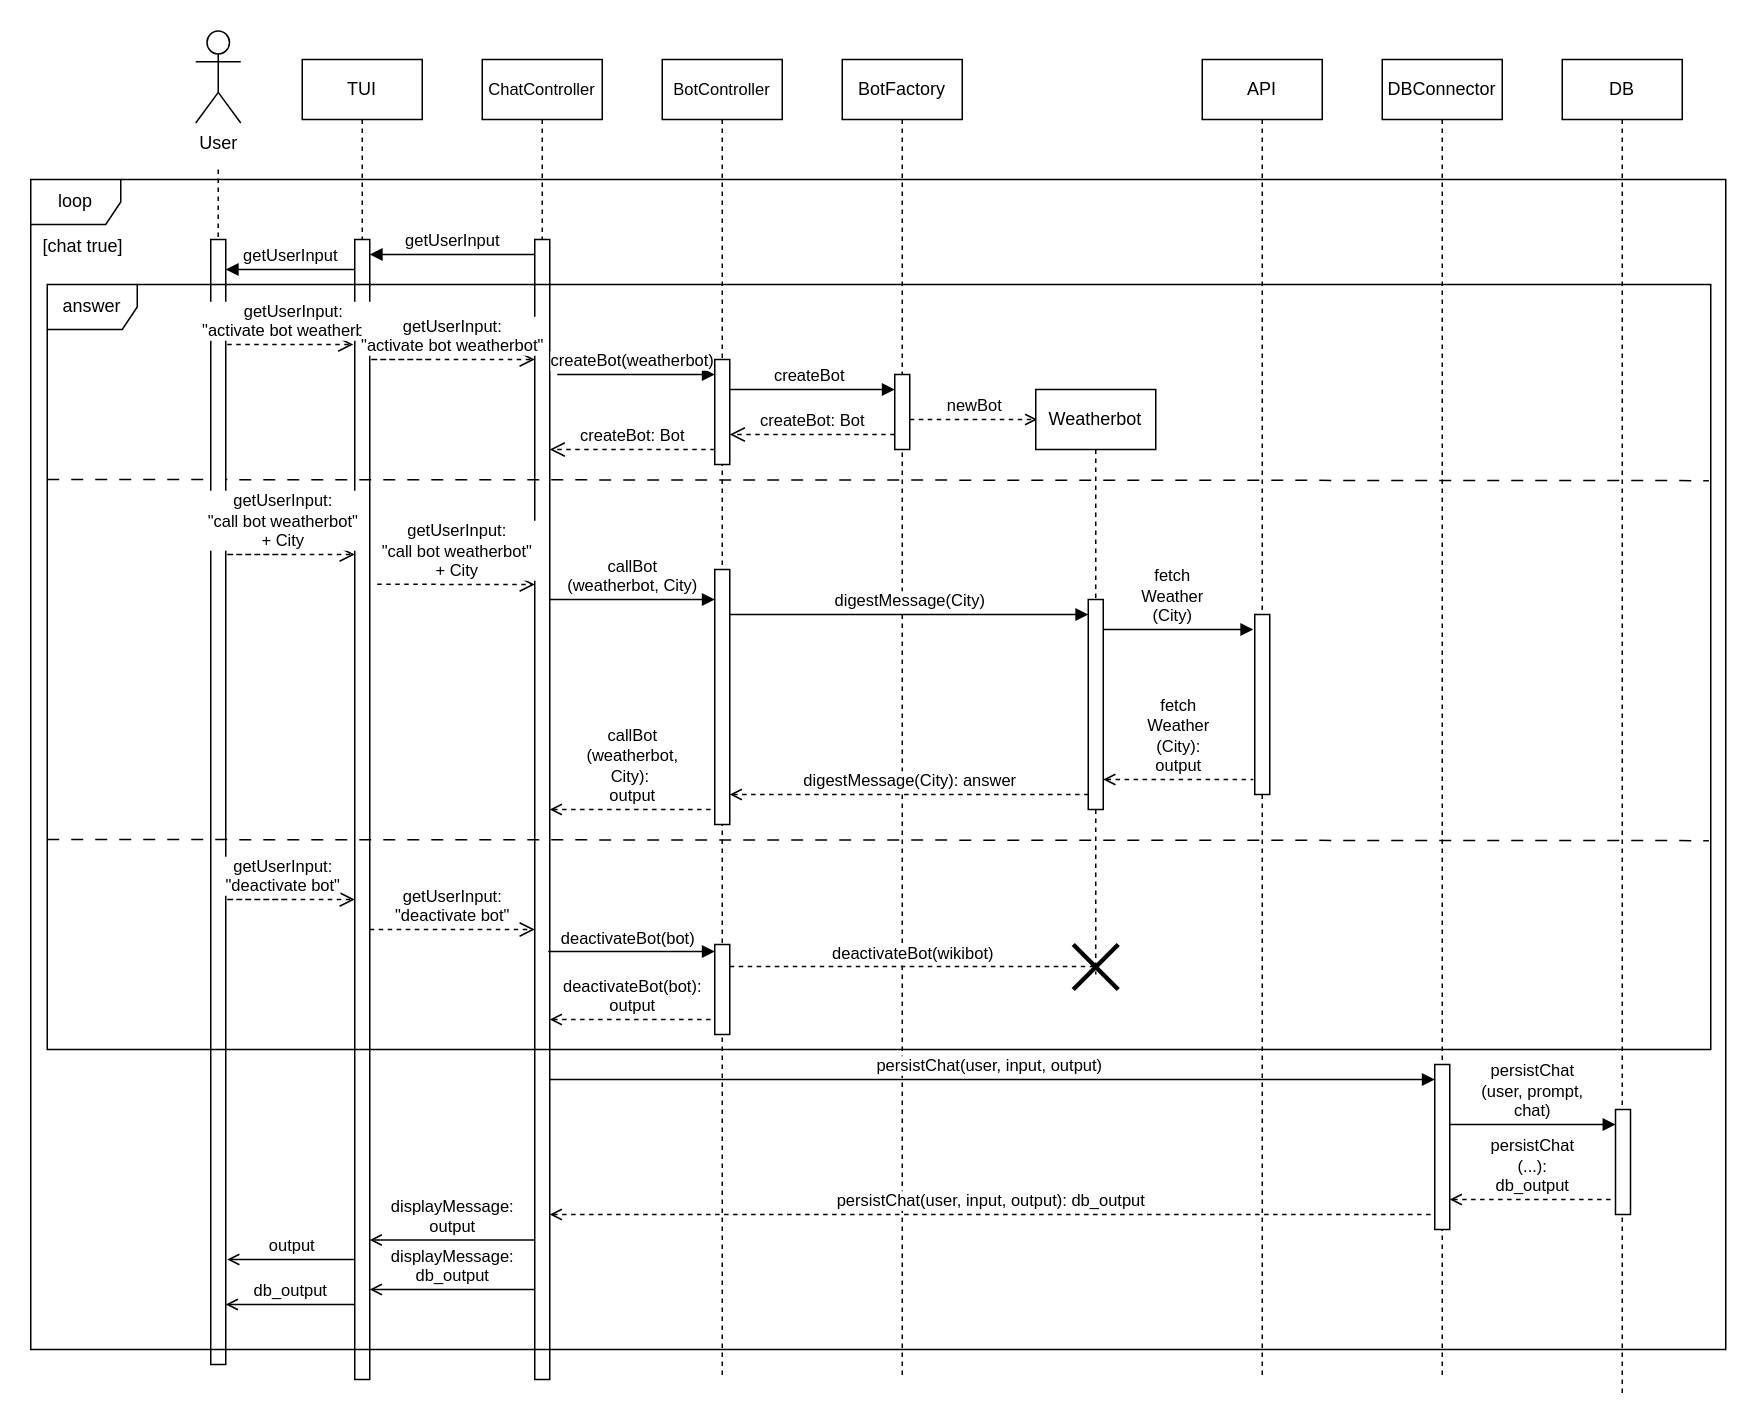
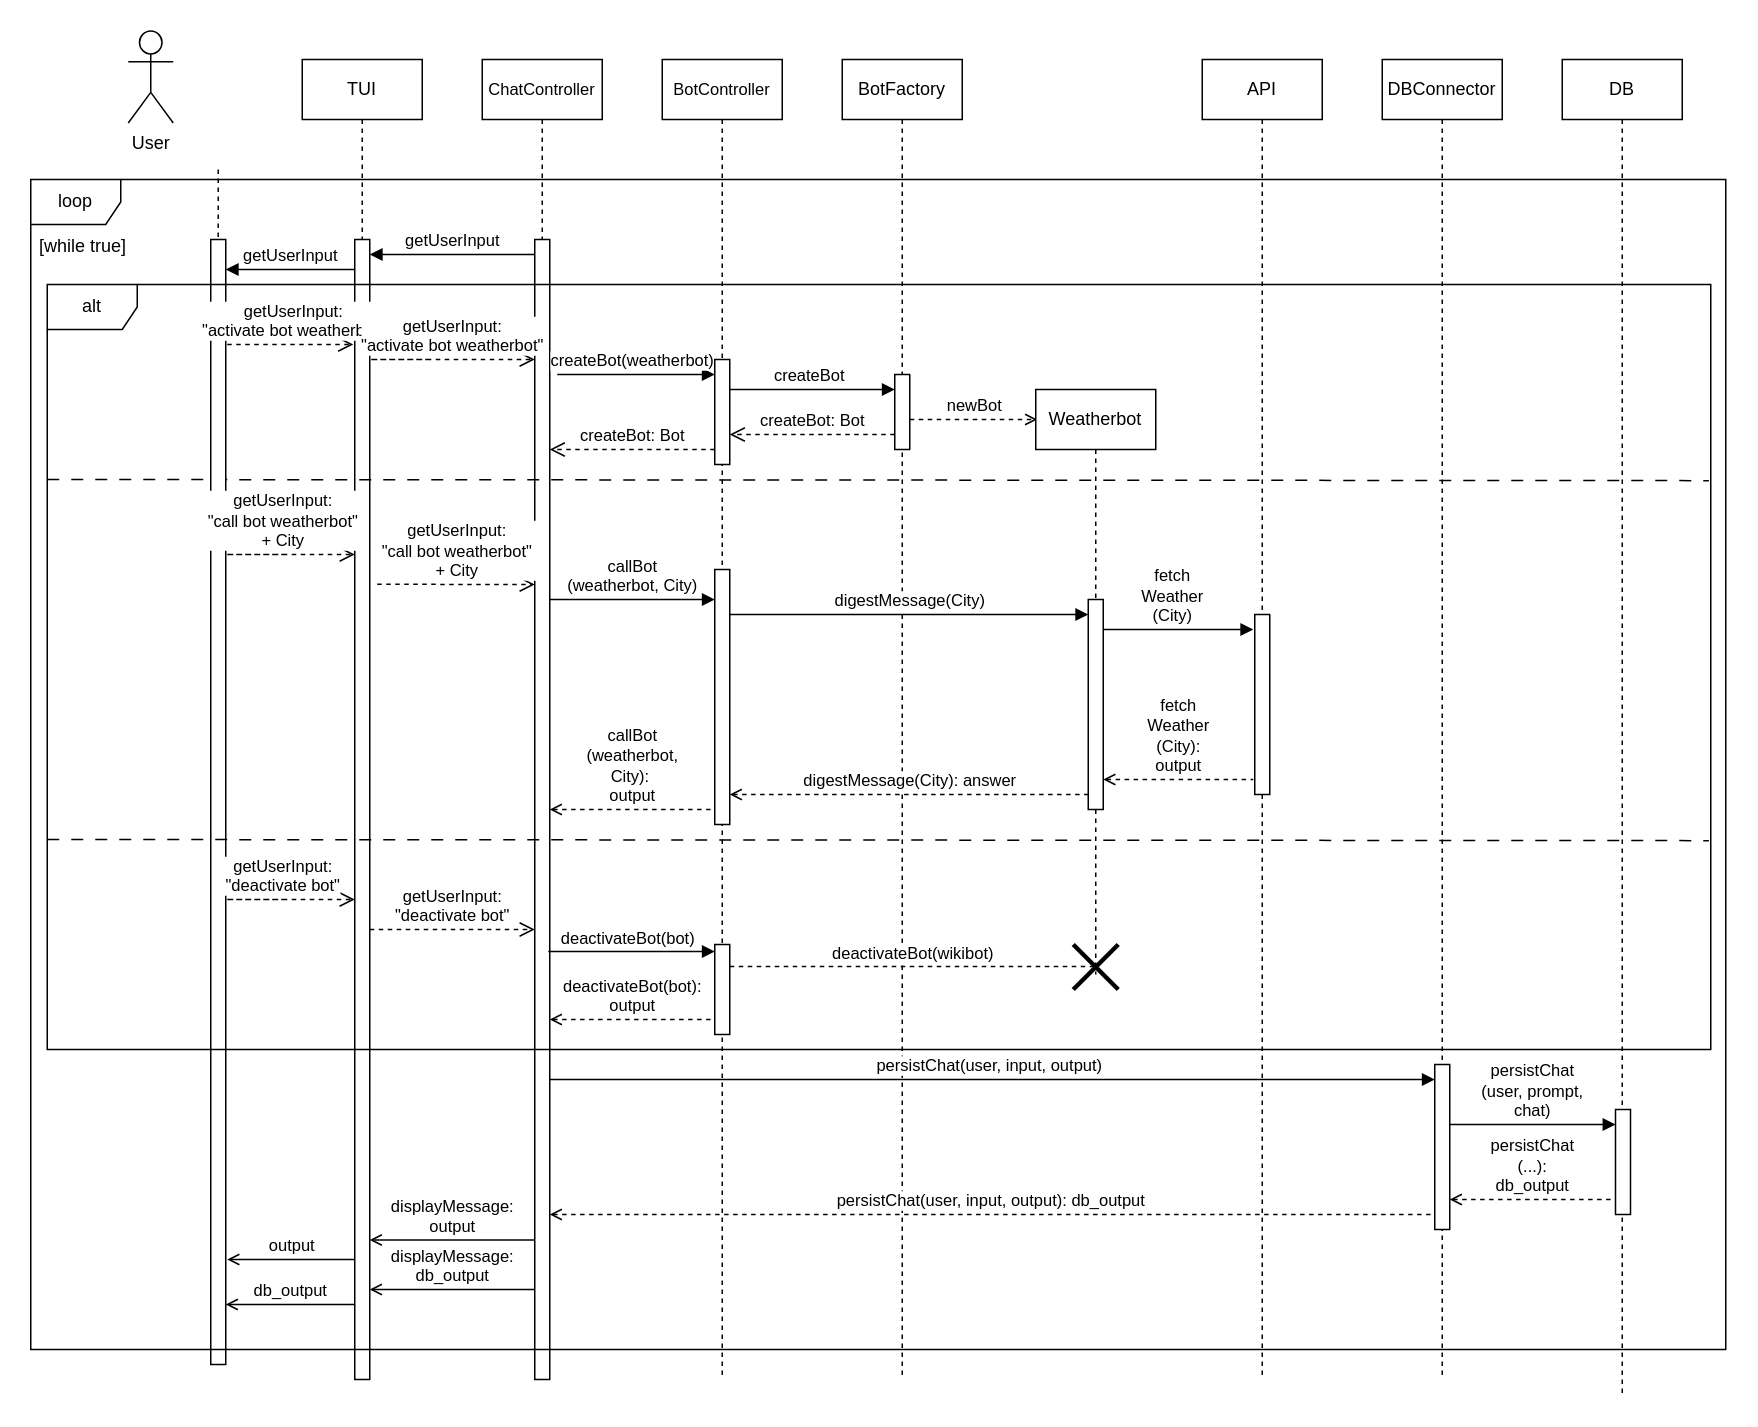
node "User": moved (218, 77) -> (151, 77)
node "[chat true]": label "[chat true]" -> "[while true]"
node "answer": label "answer" -> "alt"
